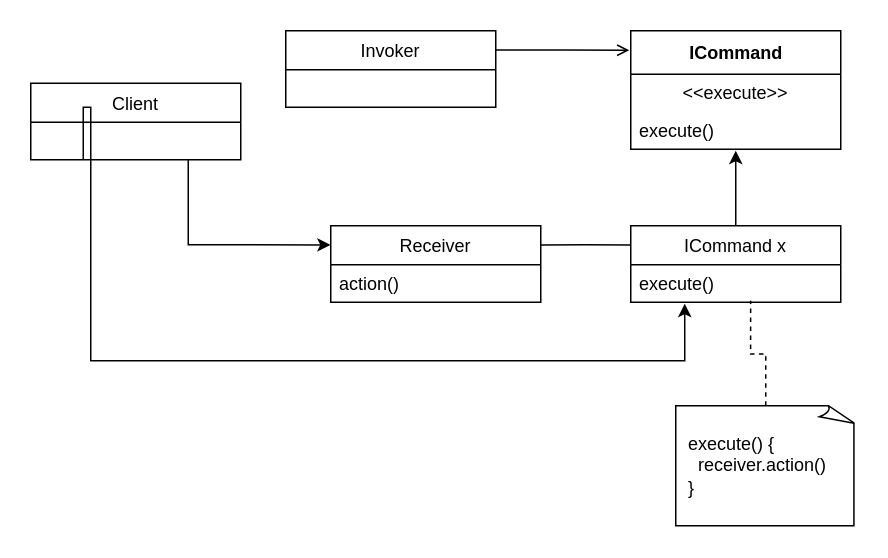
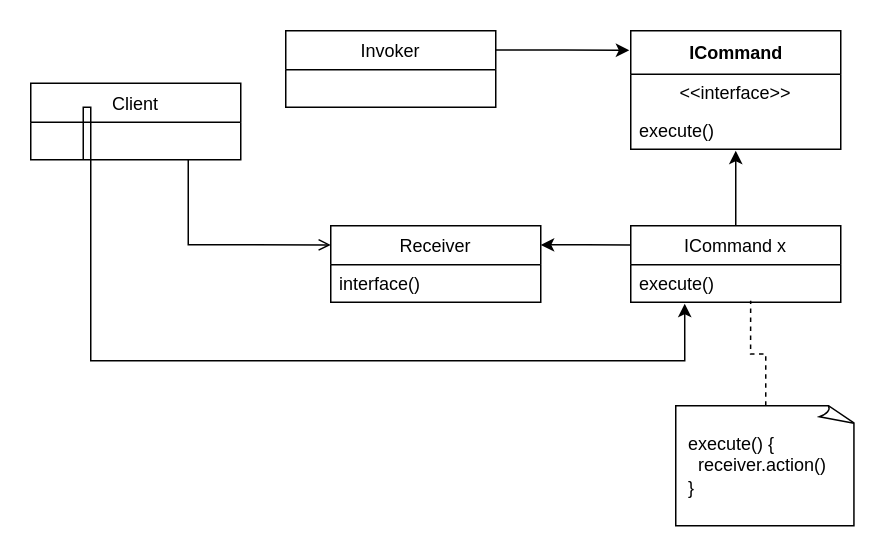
edge "Invoker" -> "ICommand": arrowhead open -> classic
node "<<execute>>": label "<<execute>>" -> "<<interface>>"
edge "Client" -> "Receiver": arrowhead classic -> open
edge "Receiver" -- "ICommand x": arrowhead none -> classic
node "action()": label "action()" -> "interface()"
